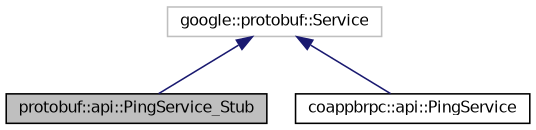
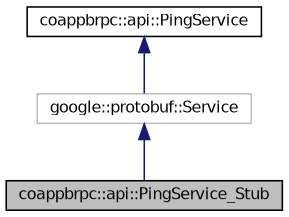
edge "coappbrpc::api::PingService" -> "google::protobuf::Service": reversed
node "protobuf::api::PingService_Stub": label "protobuf::api::PingService_Stub" -> "coappbrpc::api::PingService_Stub"
